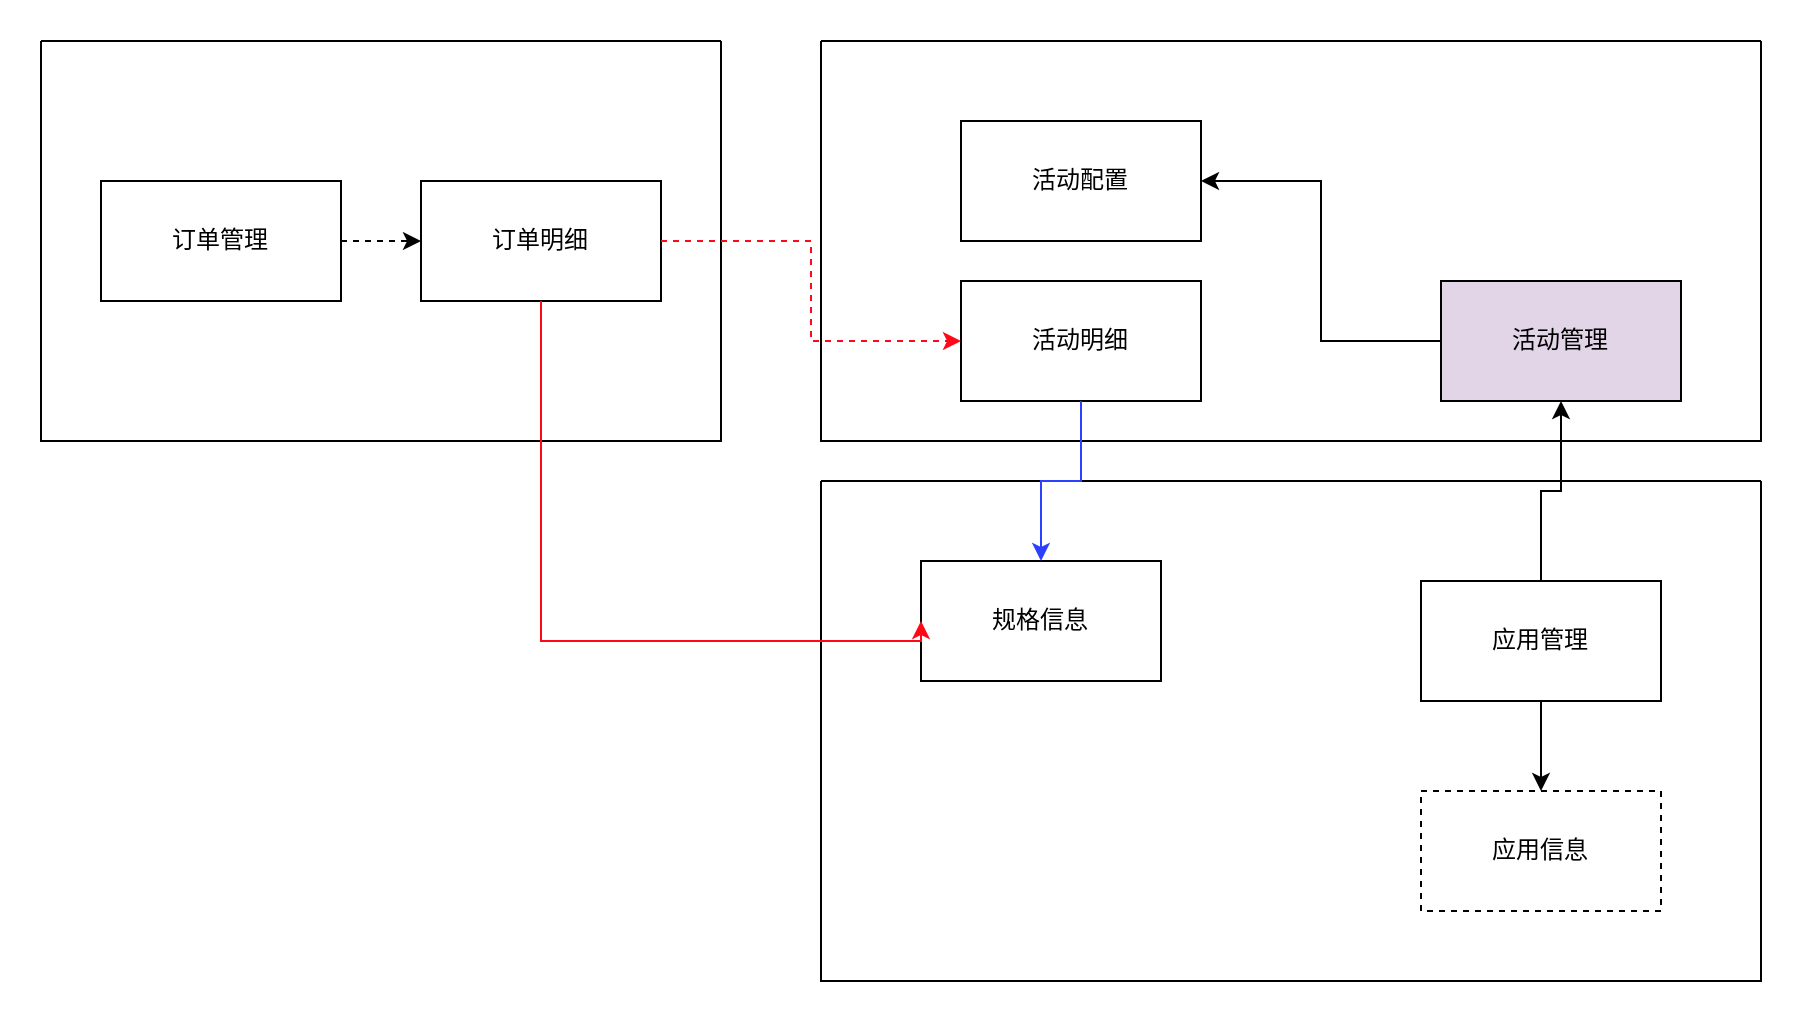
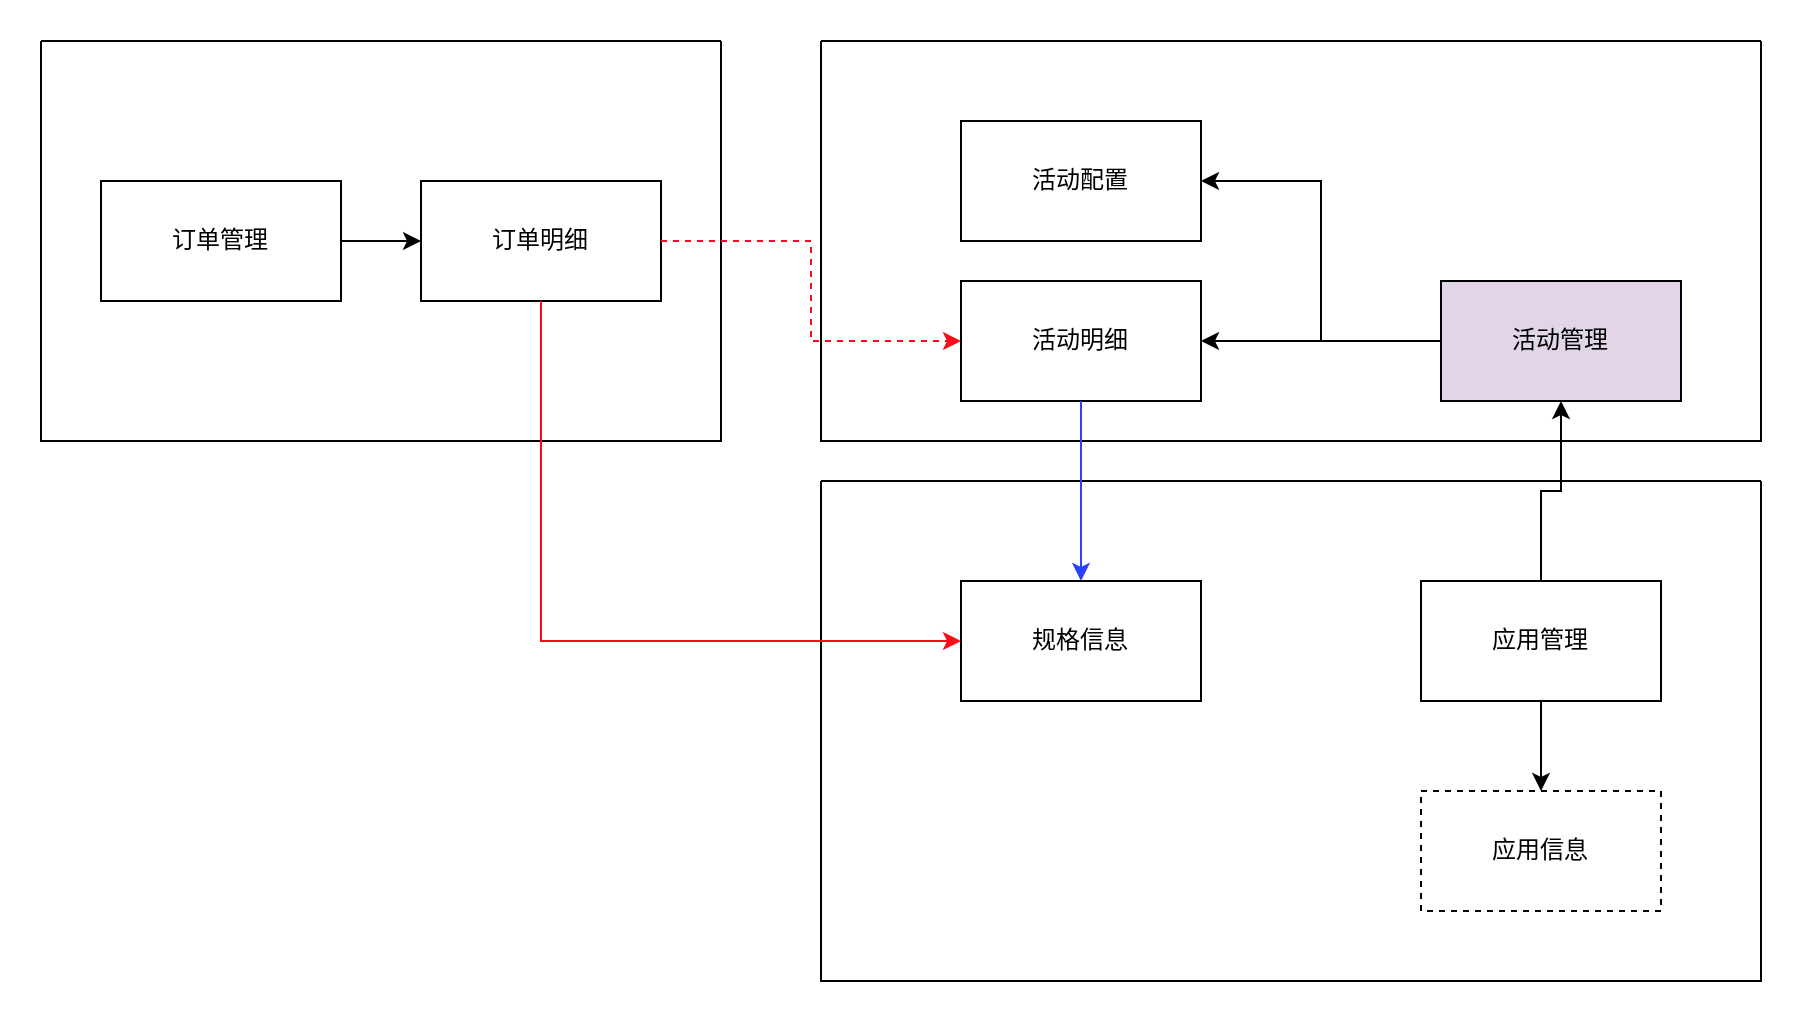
edge "订单管理" -> "订单明细": style dashed -> solid
edge "活动管理" -> "活动明细": added
node "规格信息": moved (1041, 621) -> (1081, 641)
